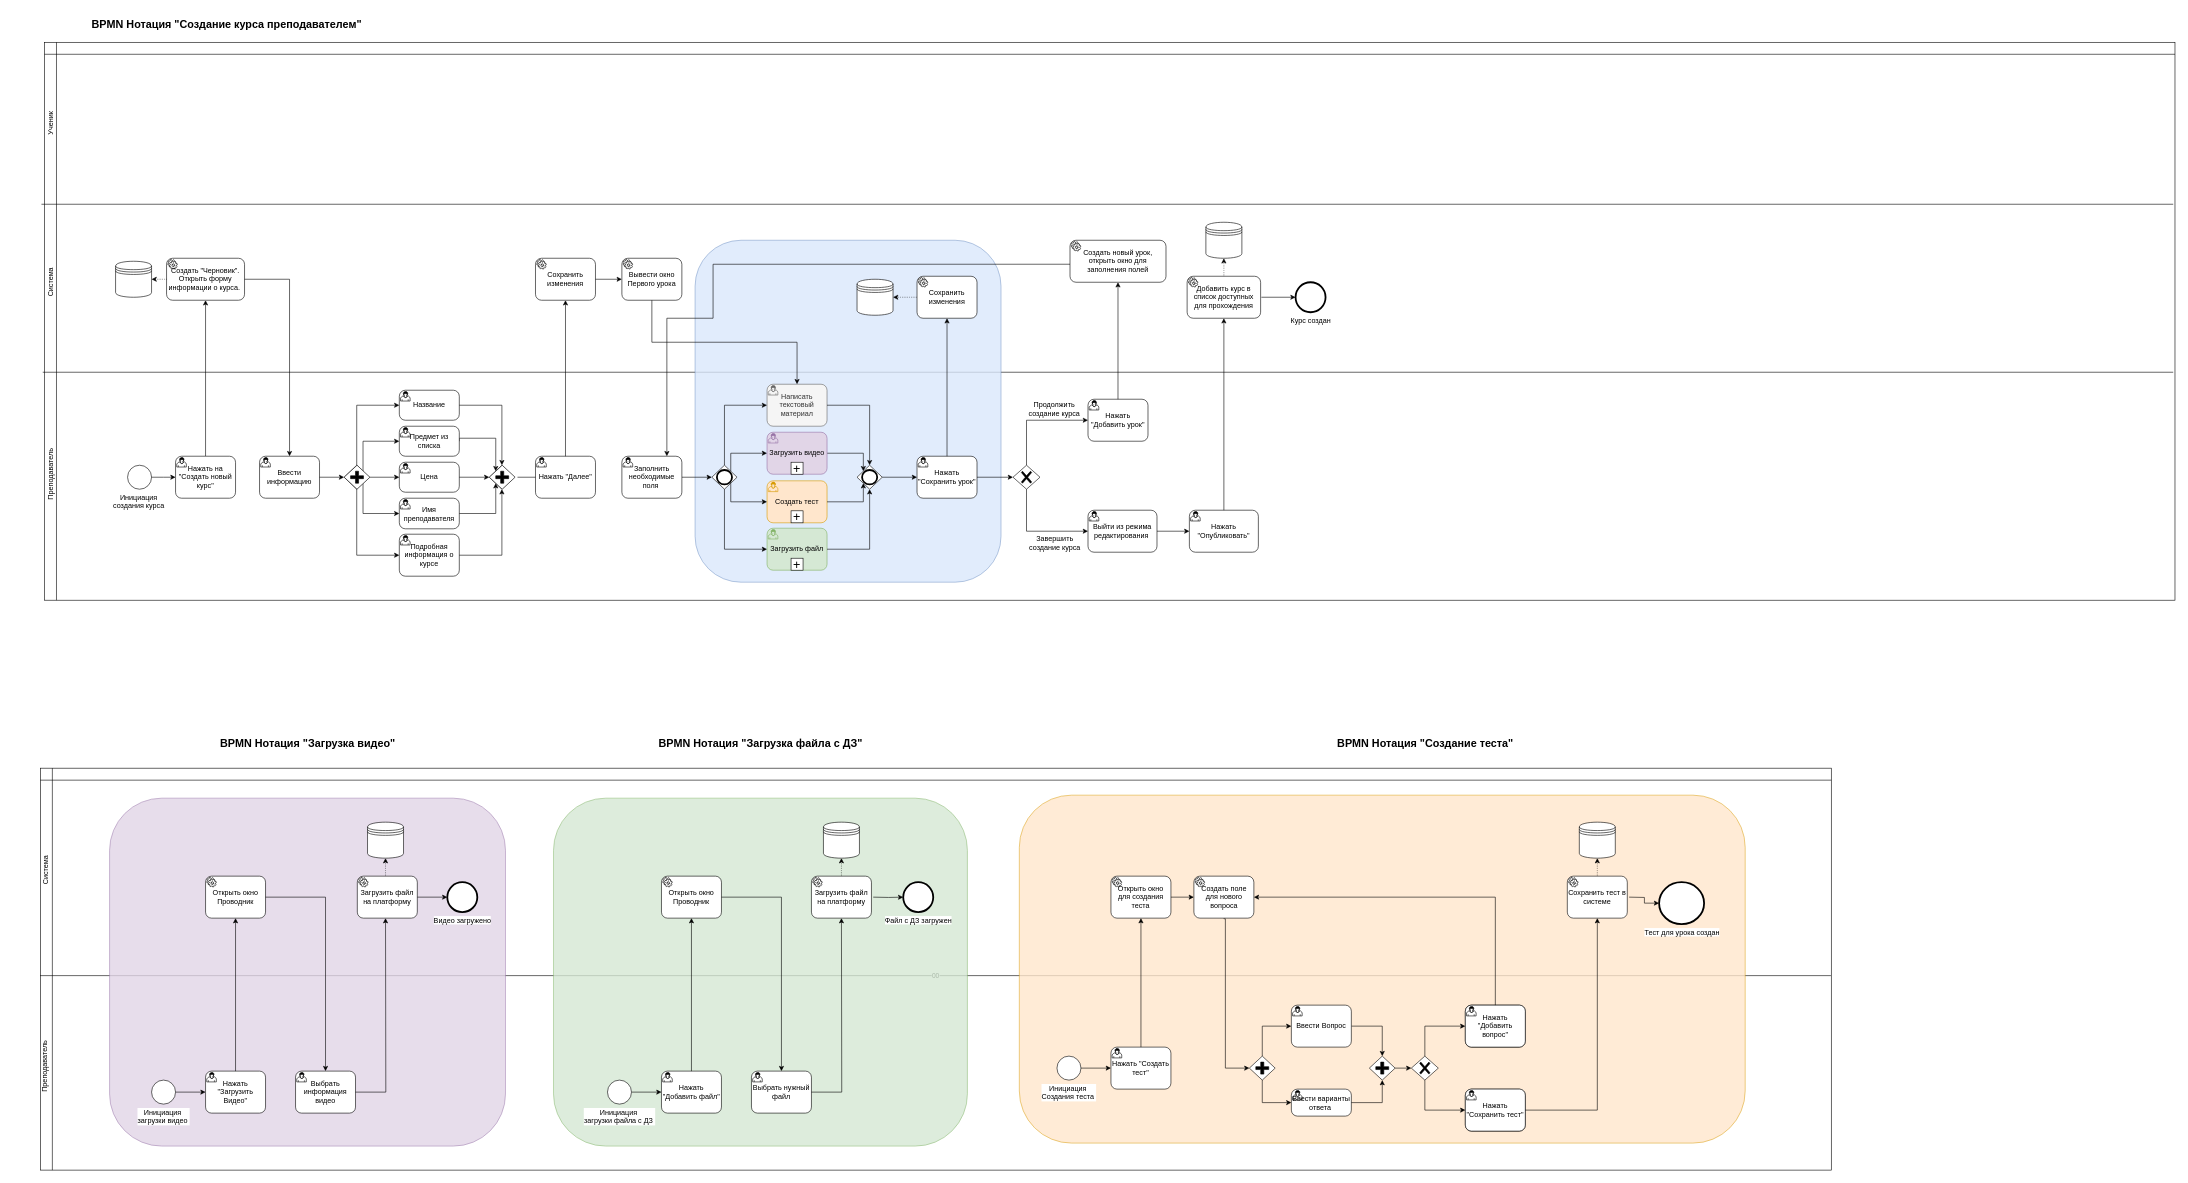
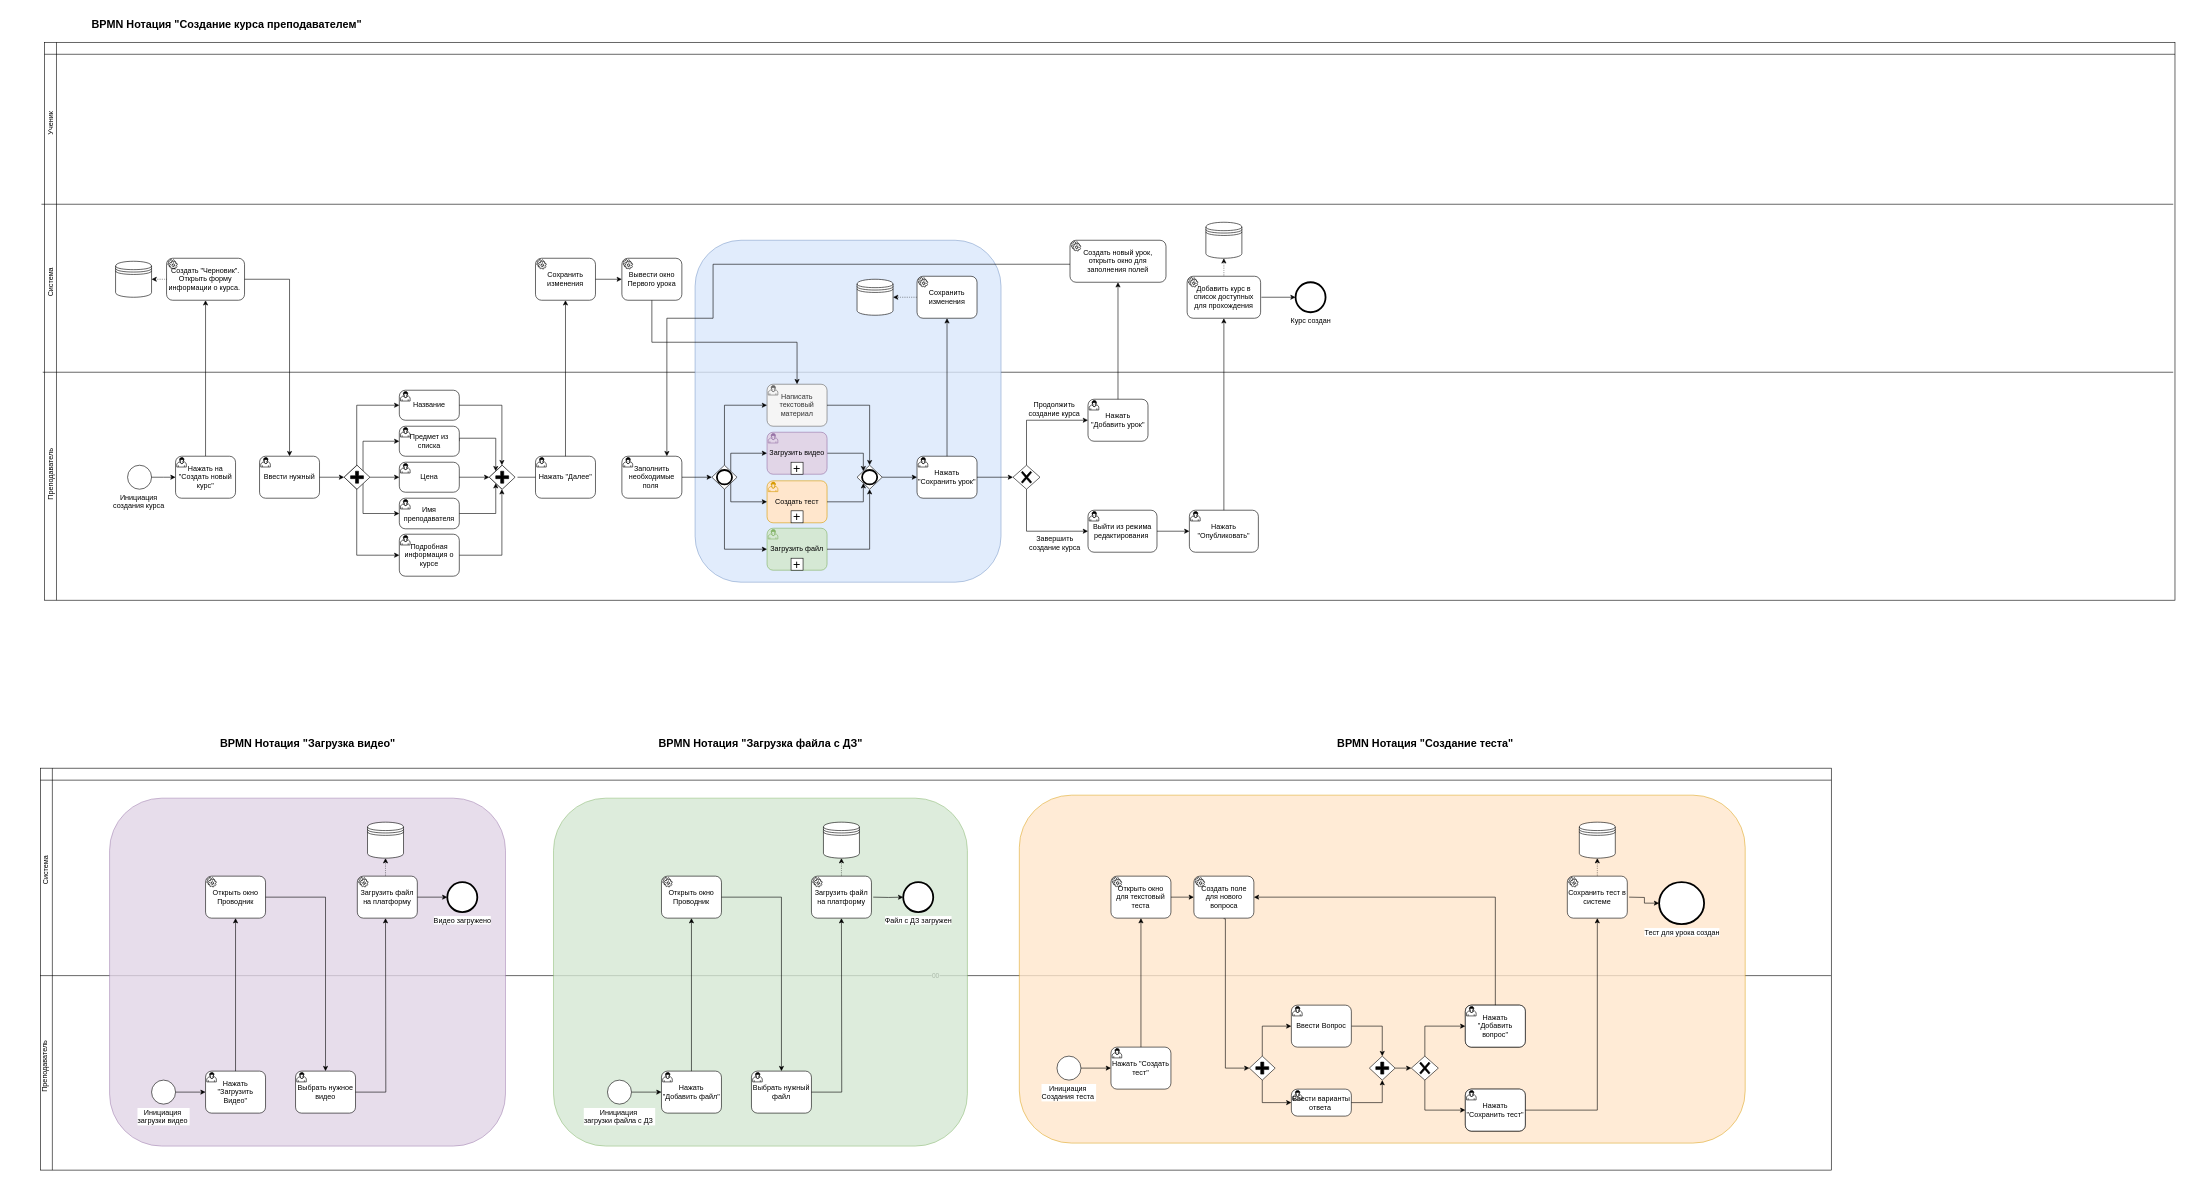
node "Ввести информацию": label "Ввести информацию" -> "Ввести нужный"
node "Открыть окно для создания теста": label "Открыть окно для создания теста" -> "Открыть окно для текстовый теста"
node "Выбрать информация видео": label "Выбрать информация видео" -> "Выбрать нужное видео"
